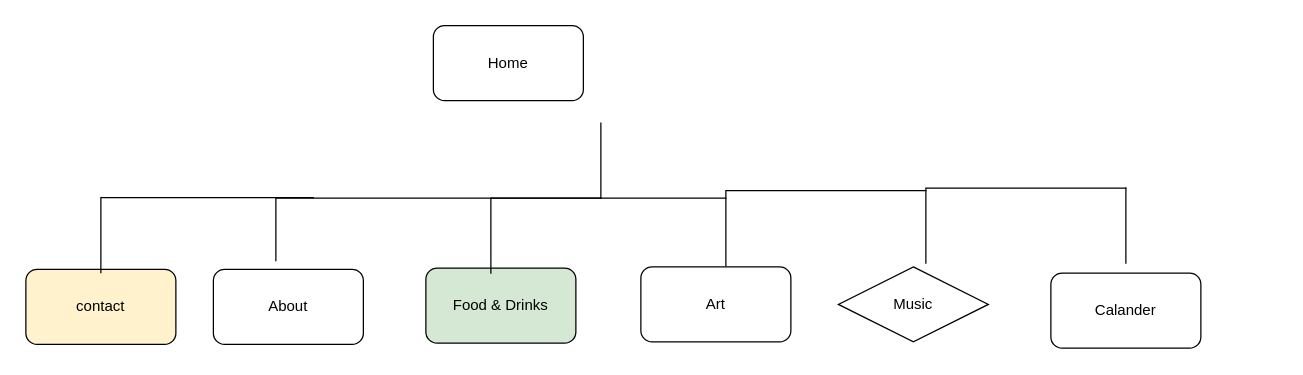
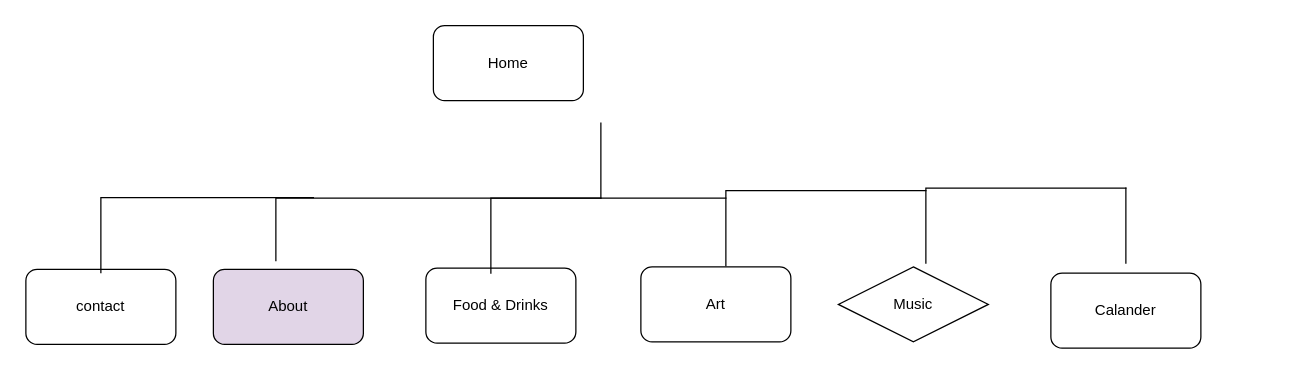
node "Food & Drinks": fillcolor #d5e8d4 -> #ffffff
node "contact": fillcolor #fff2cc -> #ffffff
node "About": fillcolor #ffffff -> #e1d5e7
